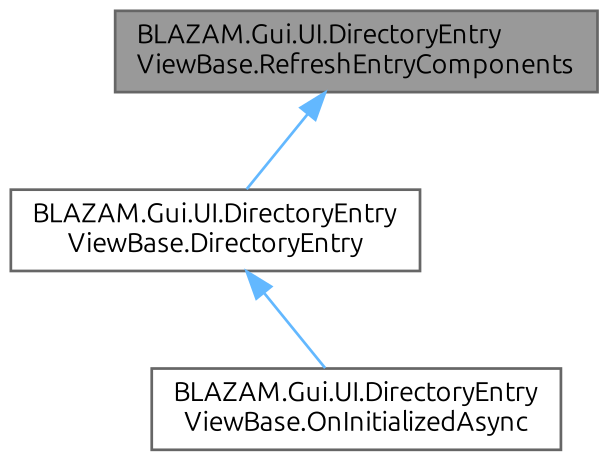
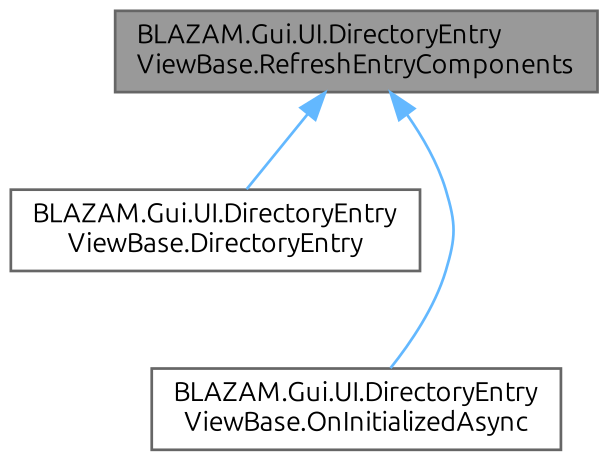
edge "BLAZAM.Gui.UI.DirectoryEntry ViewBase.OnInitializedAsync" -> "BLAZAM.Gui.UI.DirectoryEntry ViewBase.DirectoryEntry": now "BLAZAM.Gui.UI.DirectoryEntry ViewBase.OnInitializedAsync" -> "BLAZAM.Gui.UI.DirectoryEntry ViewBase.RefreshEntryComponents"
